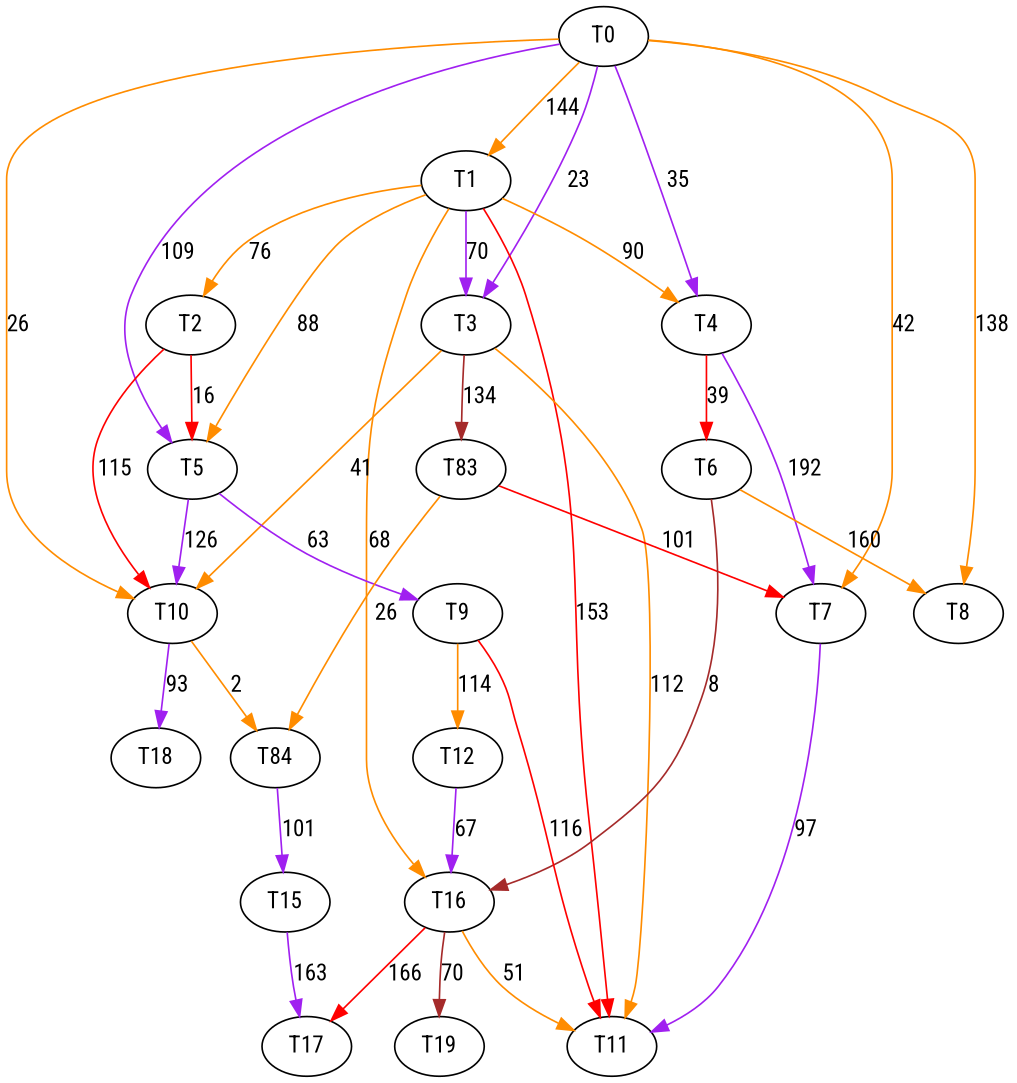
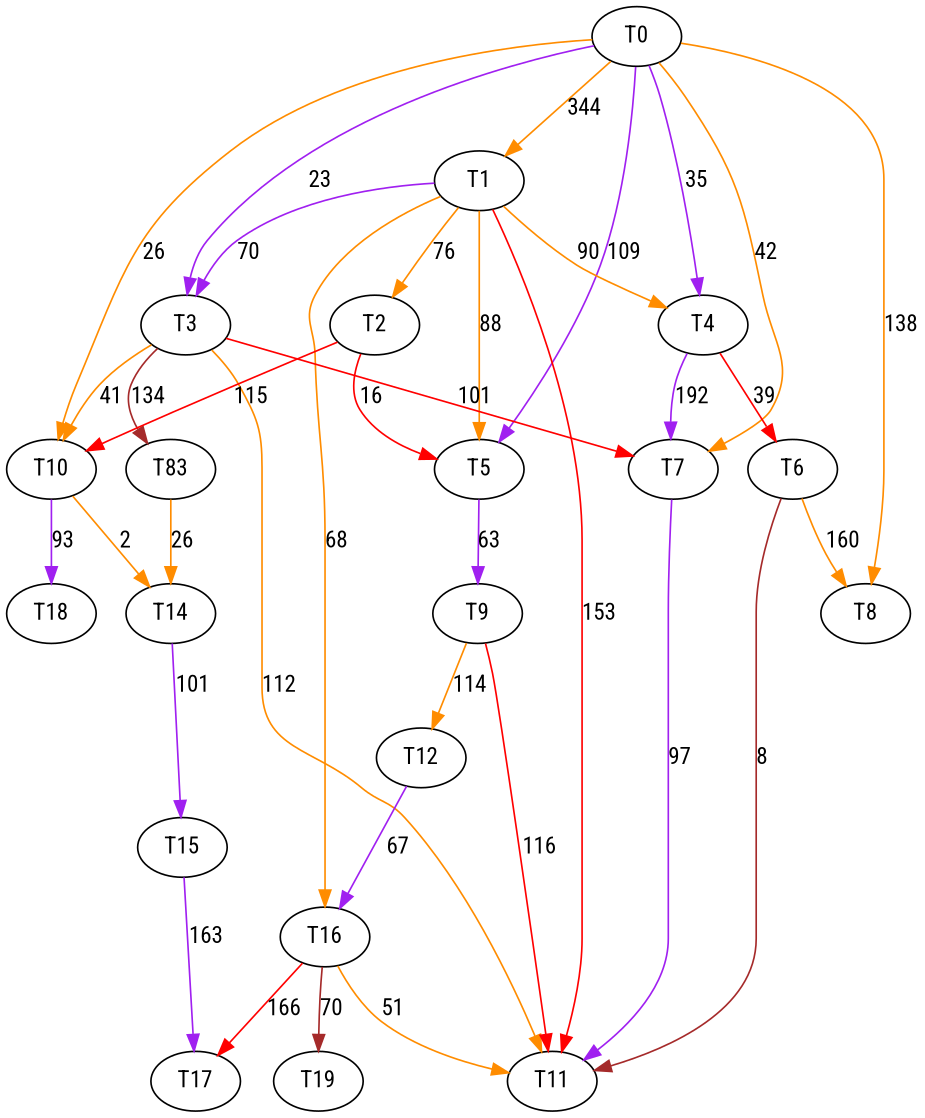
edge "T0" -> "T1": label "144" -> "344"
edge "T5" -> "T10": removed, label "126"
edge "T83" -> "T7": now "T3" -> "T7"
edge "T6" -> "T16": now "T6" -> "T11"
node "T84": label "T84" -> "T14"
